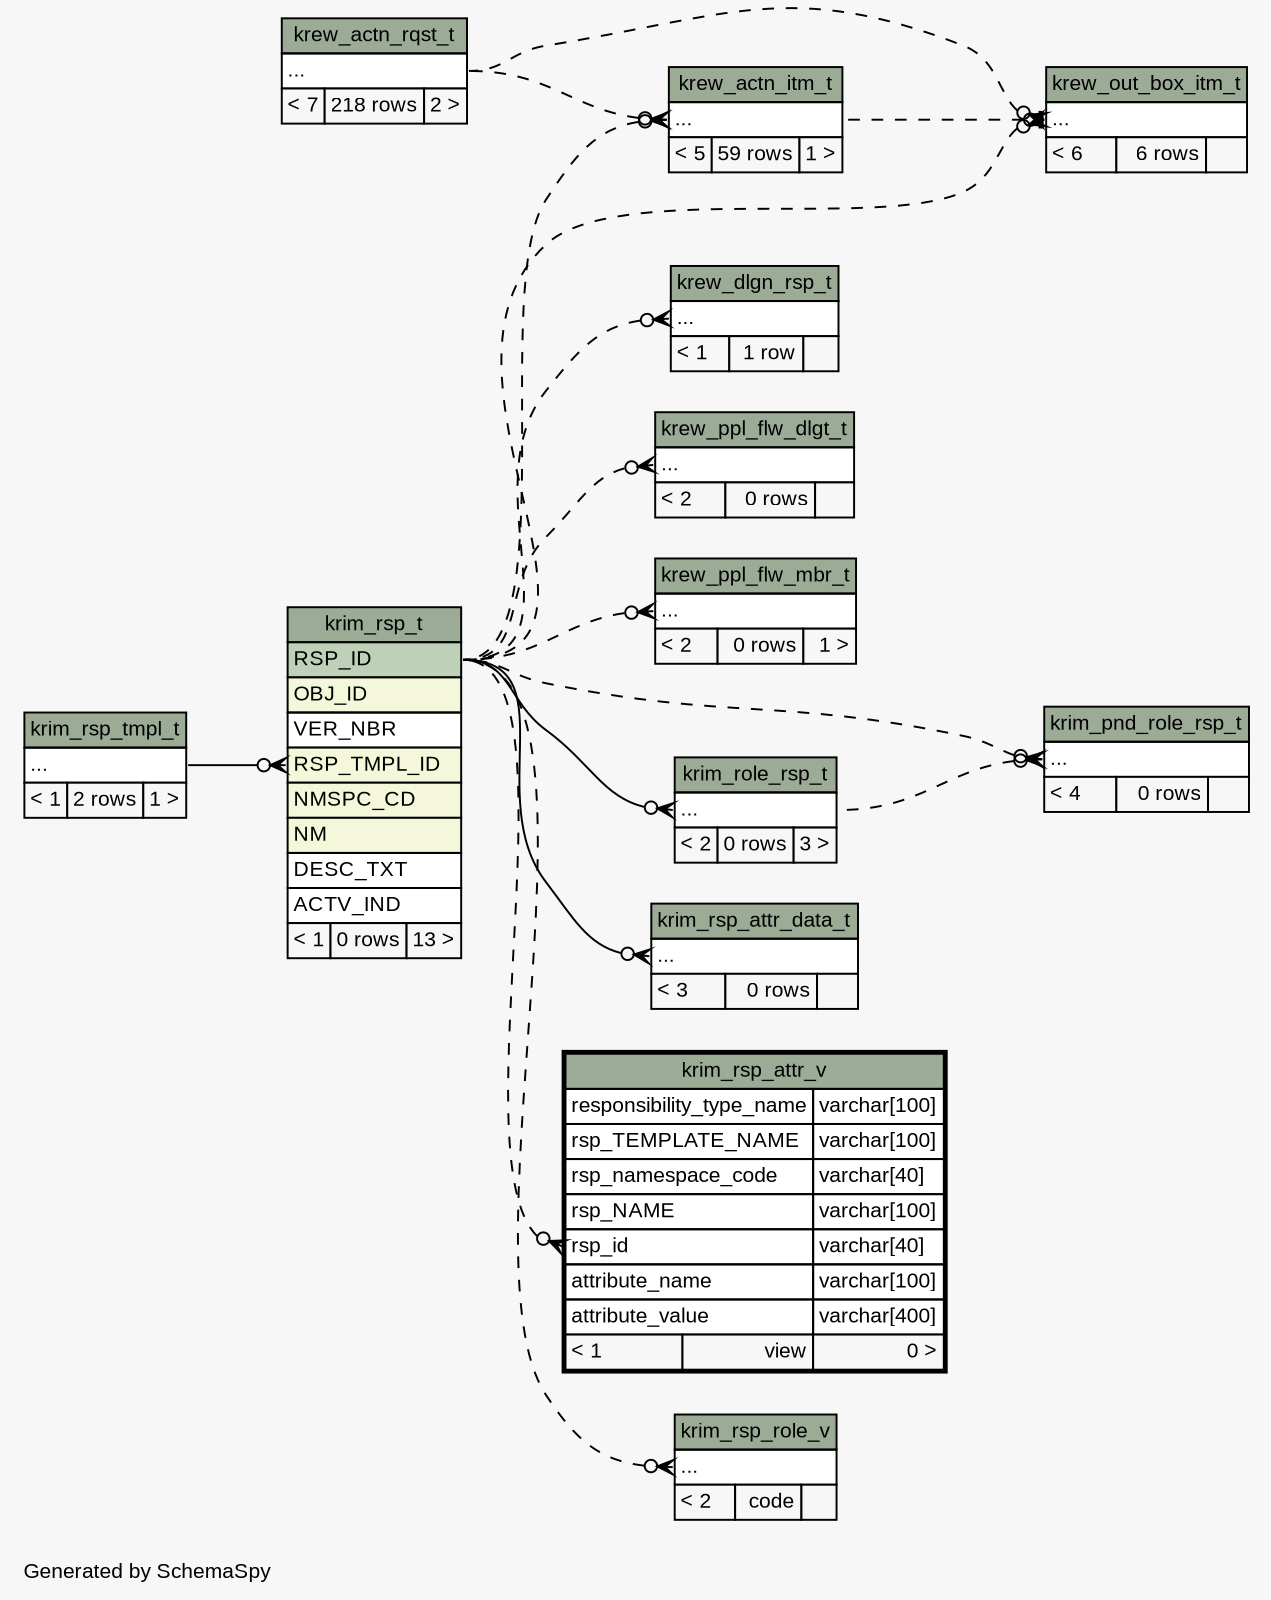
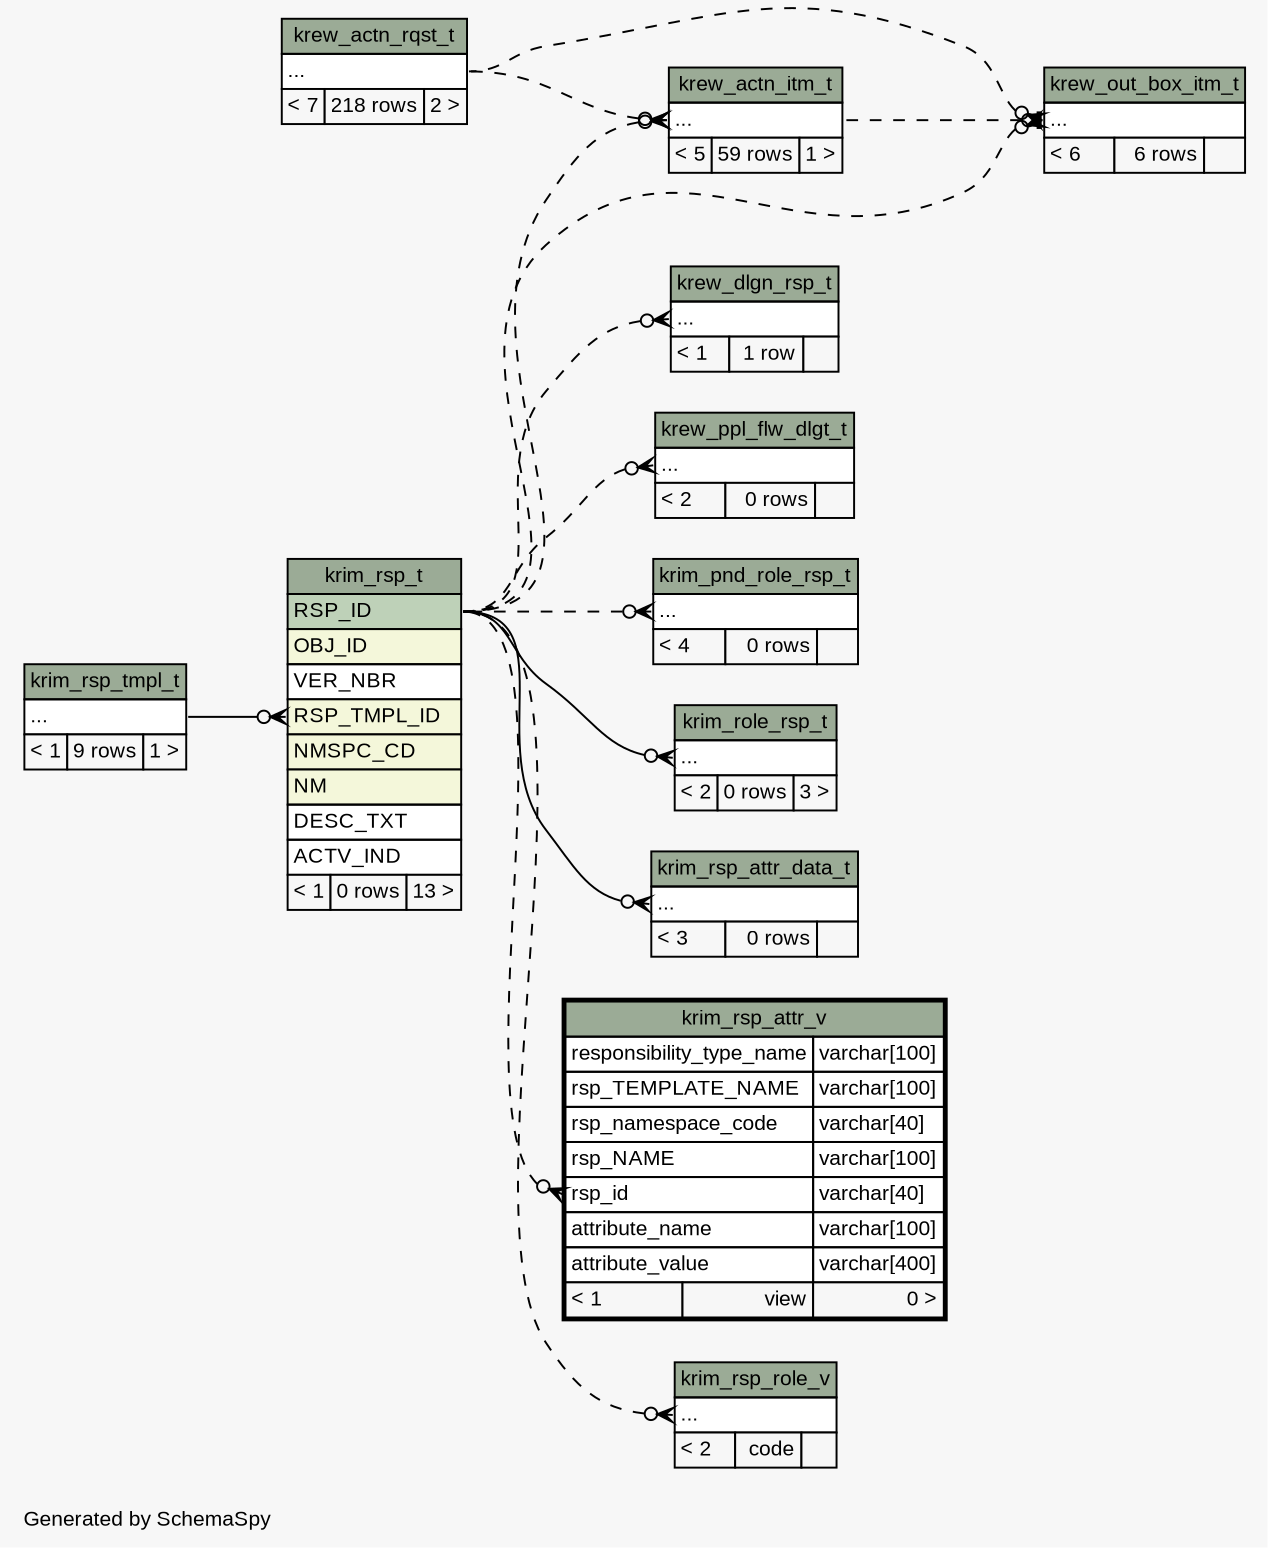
node "krew_ppl_flw_mbr_t": removed
edge "krim_role_rsp_t" -> "krim_pnd_role_rsp_t": removed
node "krim_rsp_tmpl_t": text "2 rows" -> "9 rows"
